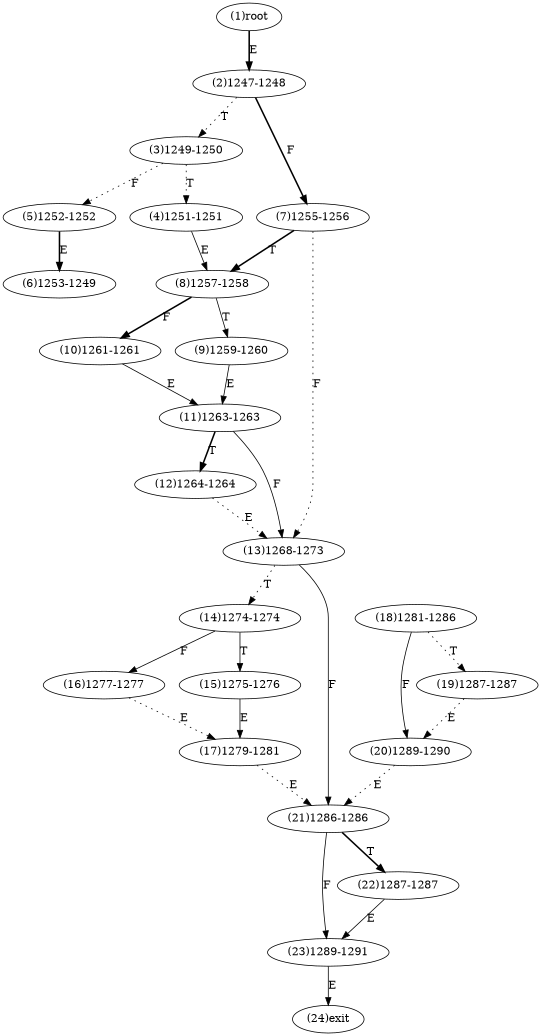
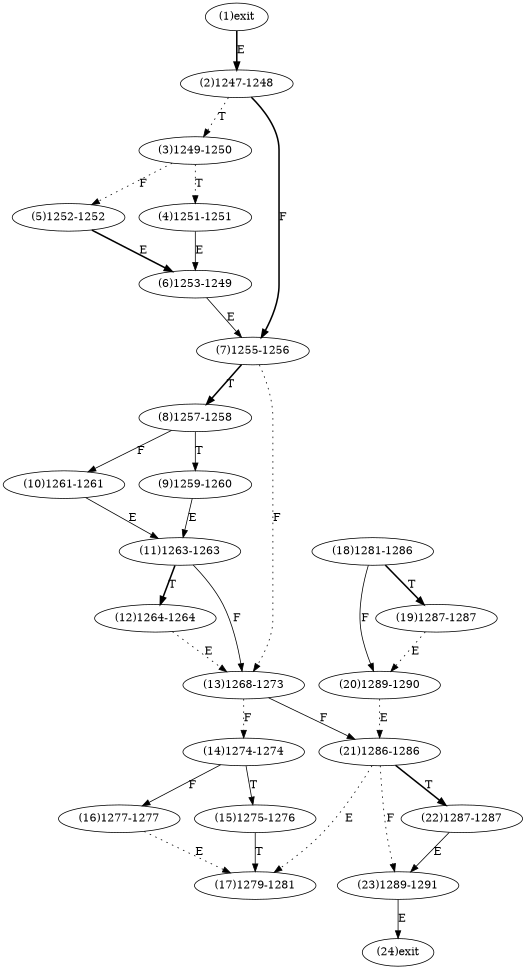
node "(1)root": label "(1)root" -> "(1)exit"
edge "(4)1251-1251" -> "(8)1257-1258": now "(4)1251-1251" -> "(6)1253-1249"
edge "(6)1253-1249" -> "(7)1255-1256": added, label "E"
edge "(8)1257-1258" -> "(10)1261-1261": style bold -> solid
edge "(13)1268-1273" -> "(14)1274-1274": label "T" -> "F"
edge "(18)1281-1286" -> "(19)1287-1287": style dotted -> bold
edge "(15)1275-1276" -> "(17)1279-1281": label "E" -> "T"
edge "(17)1279-1281" -> "(21)1286-1286": reversed
edge "(21)1286-1286" -> "(23)1289-1291": style solid -> dotted
